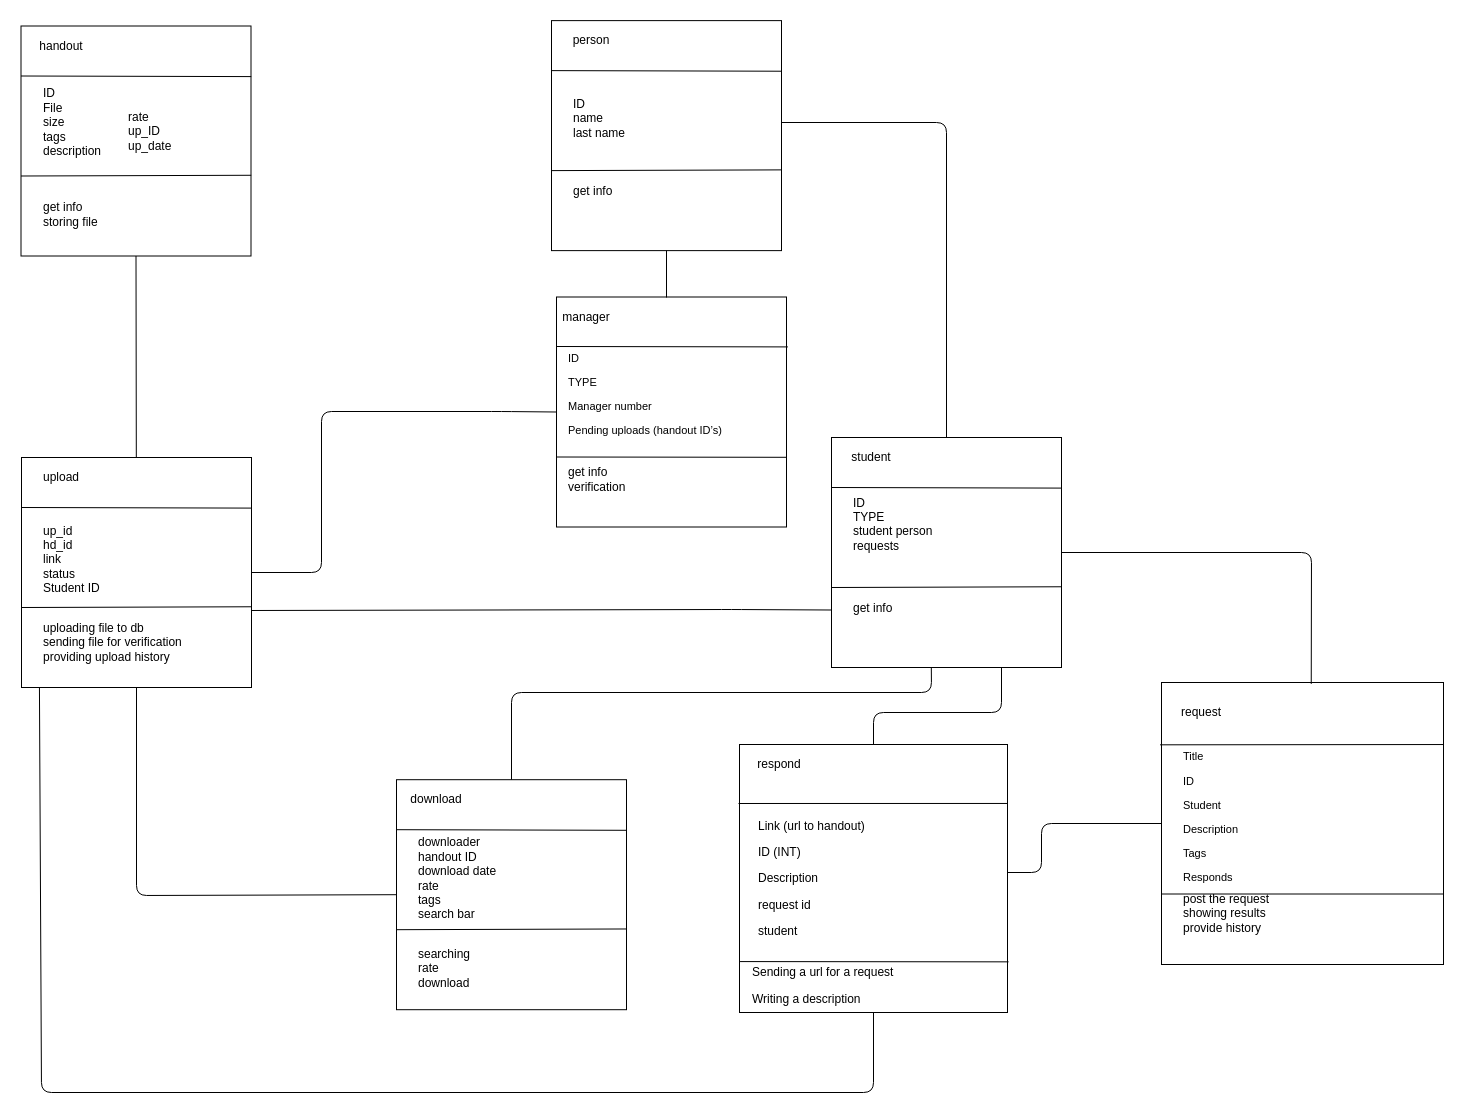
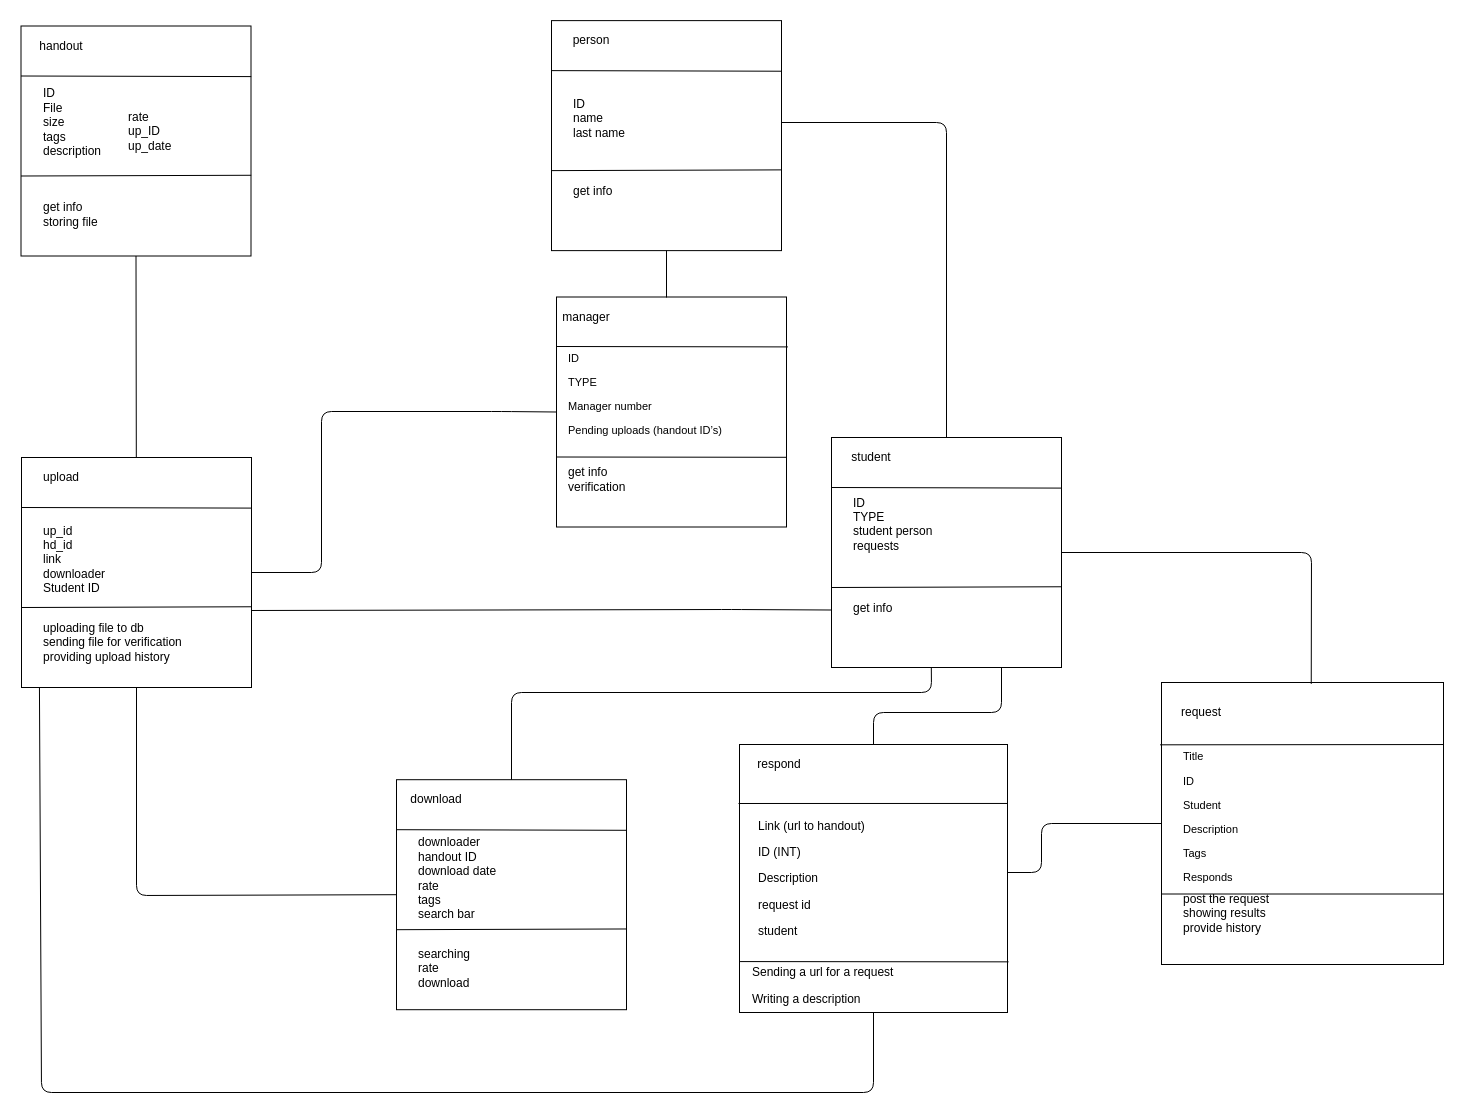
node "up_id hd_id link status Student ID": label "up_id hd_id link status Student ID" -> "up_id hd_id link downloader Student ID"
